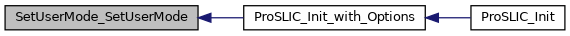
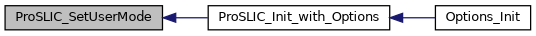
node "SetUserMode_SetUserMode": label "SetUserMode_SetUserMode" -> "ProSLIC_SetUserMode"
node "ProSLIC_Init": label "ProSLIC_Init" -> "Options_Init"
